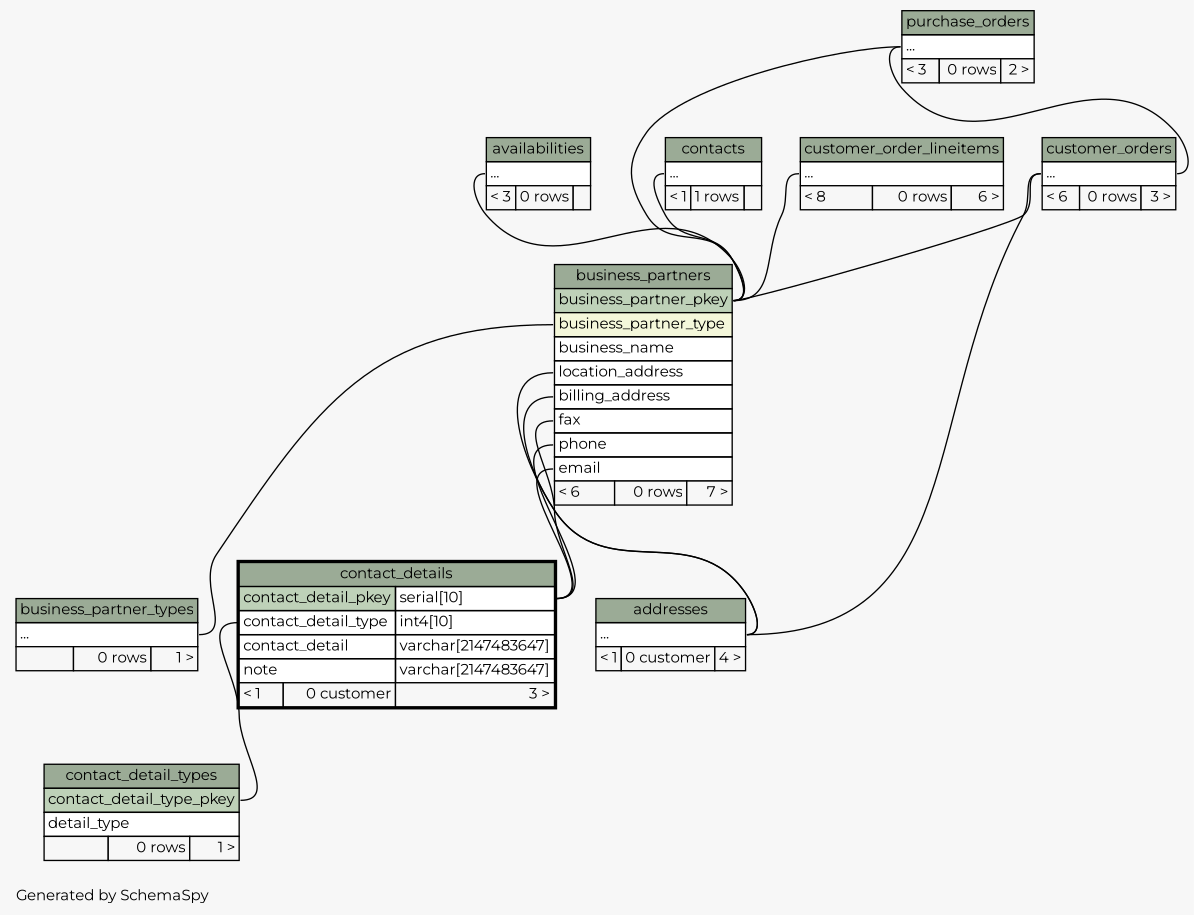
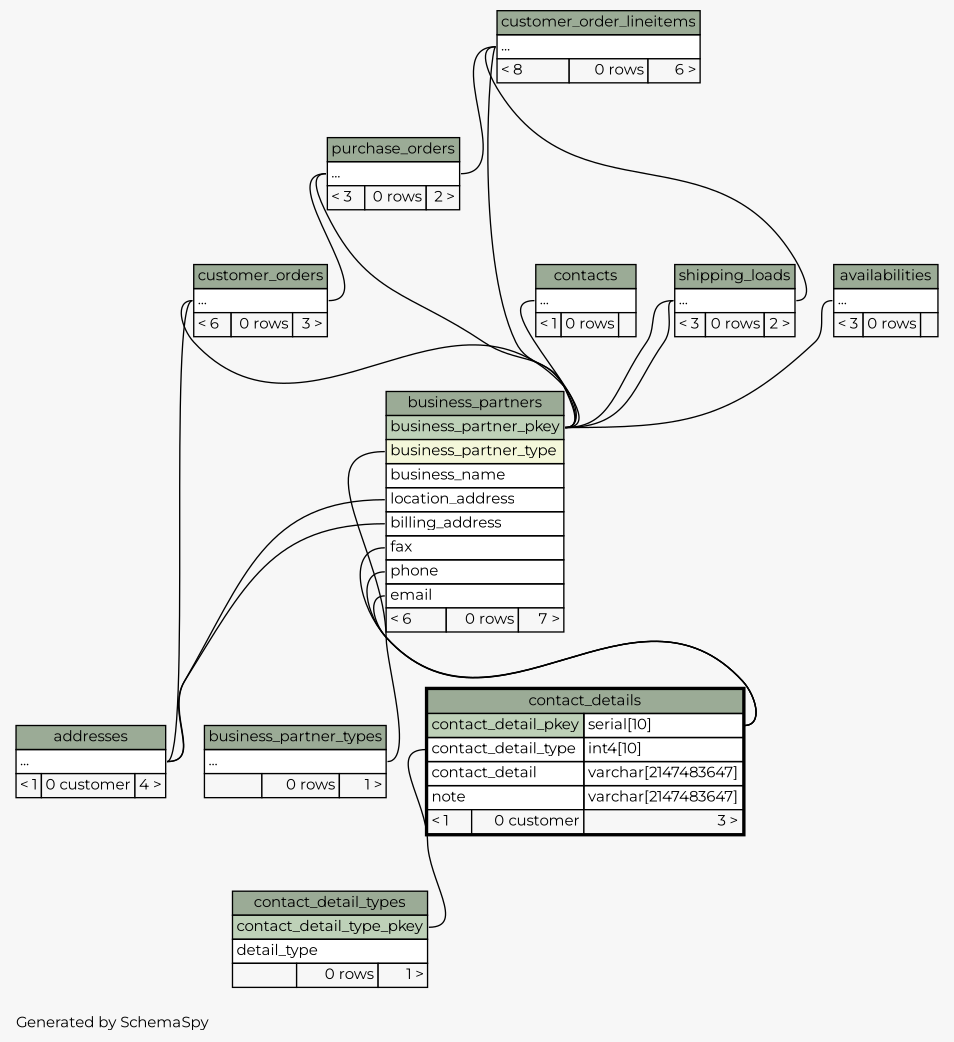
edge "customer_order_lineitems" -- "purchase_orders": added
node "contacts": text "1 rows" -> "0 rows"
node "shipping_loads": added
